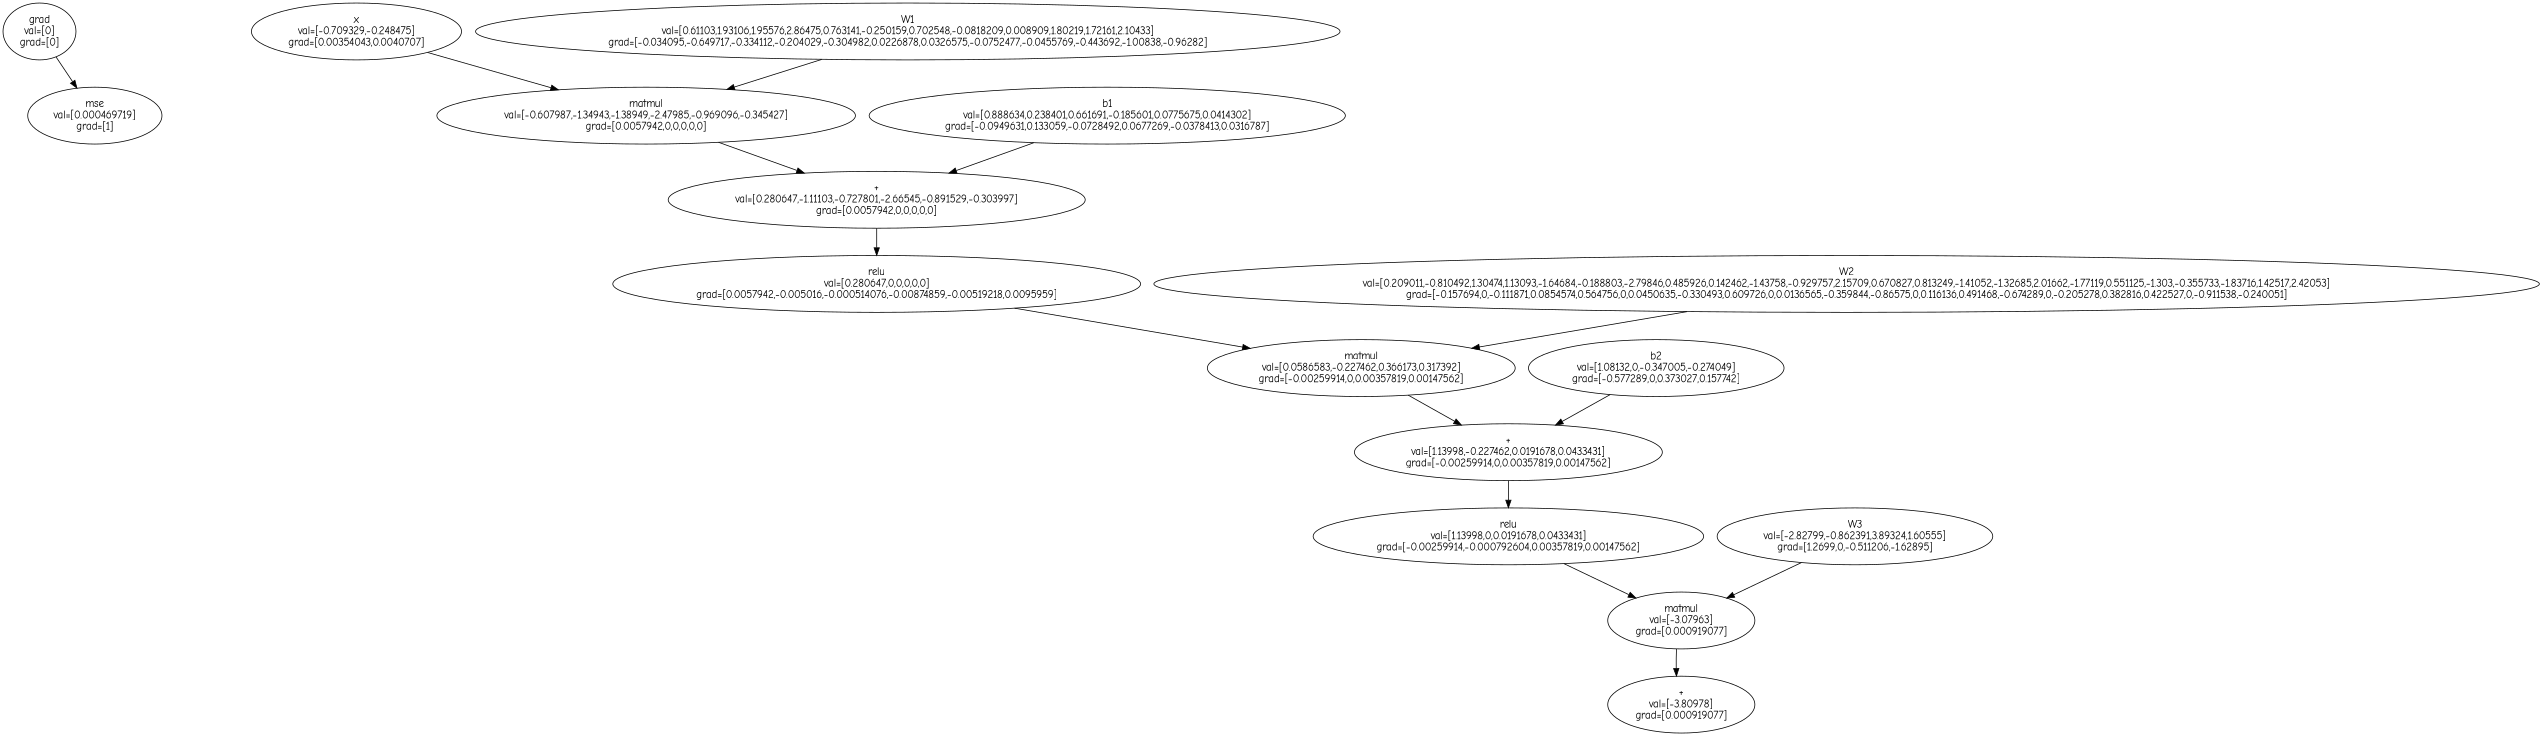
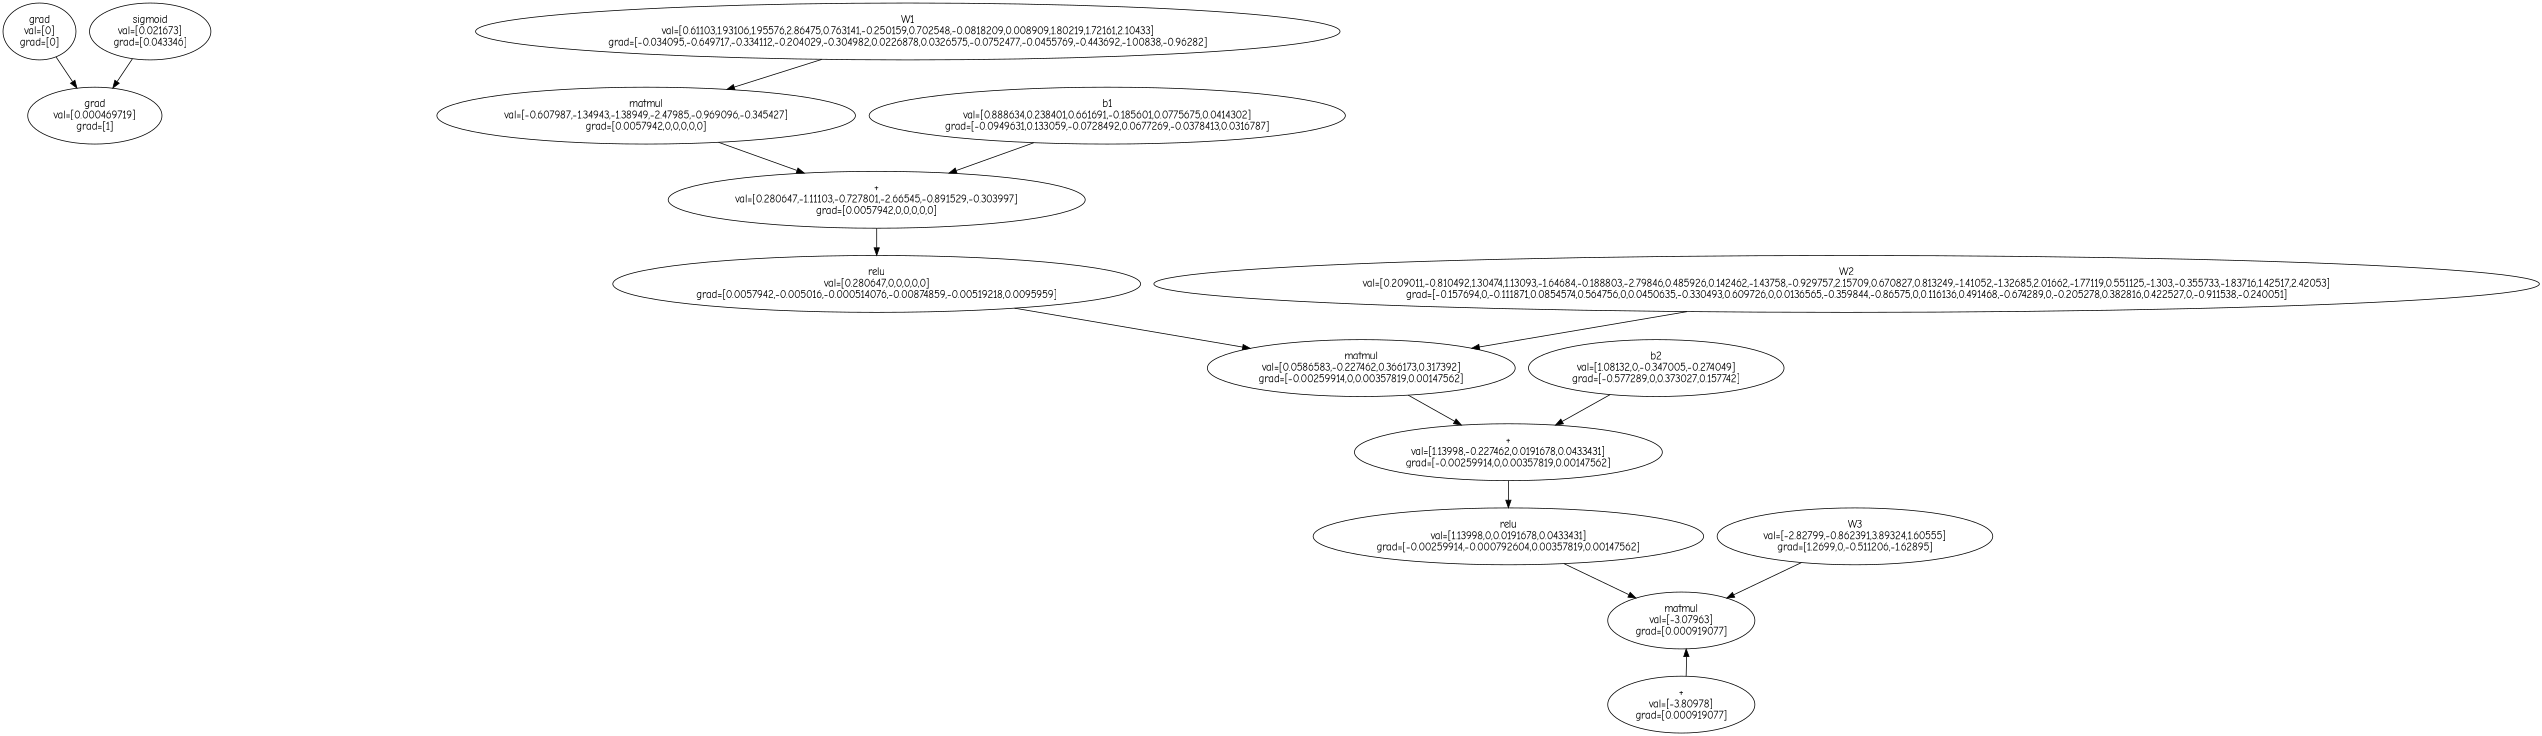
node "sigmoid val=[0.021673] grad=[0.043346]": added
node "x val=[-0.709329,-0.248475] grad=[0.00354043,0.0040707]": removed
node "mse val=[0.000469719] grad=[1]": label "mse val=[0.000469719] grad=[1]" -> "grad val=[0.000469719] grad=[1]"
edge "matmul val=[-3.07963] grad=[0.000919077]" -> "+ val=[-3.80978] grad=[0.000919077]": reversed
